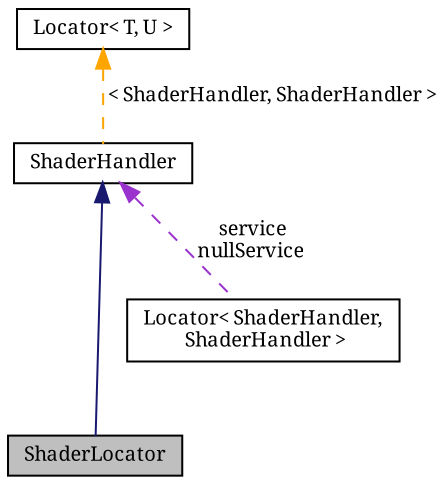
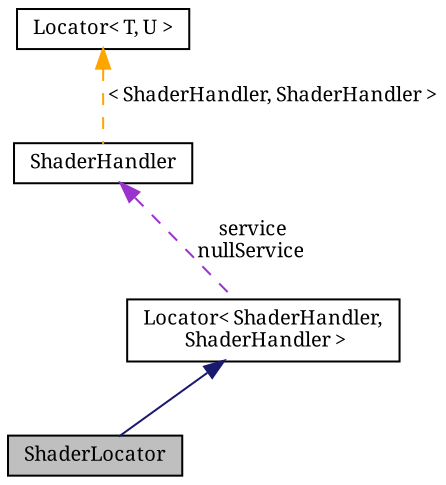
edge "ShaderLocator" -> "ShaderHandler": now "ShaderLocator" -> "Locator< ShaderHandler, ShaderHandler >"
